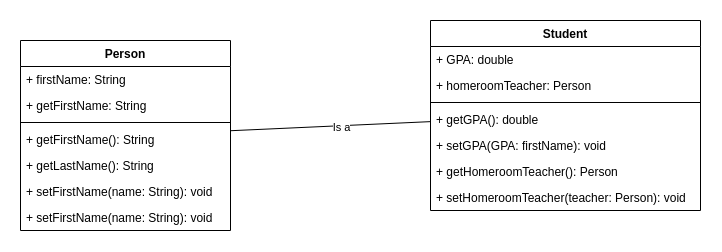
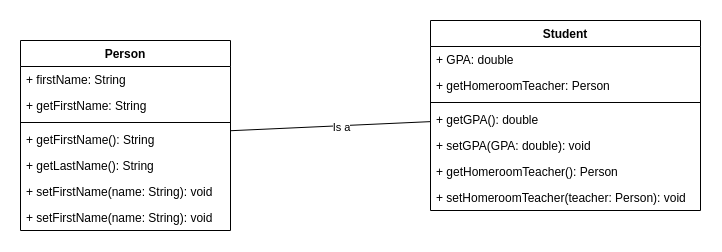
node "+ homeroomTeacher: Person": label "+ homeroomTeacher: Person" -> "+ getHomeroomTeacher: Person"
node "+ setGPA(GPA: firstName): void": label "+ setGPA(GPA: firstName): void" -> "+ setGPA(GPA: double): void"
